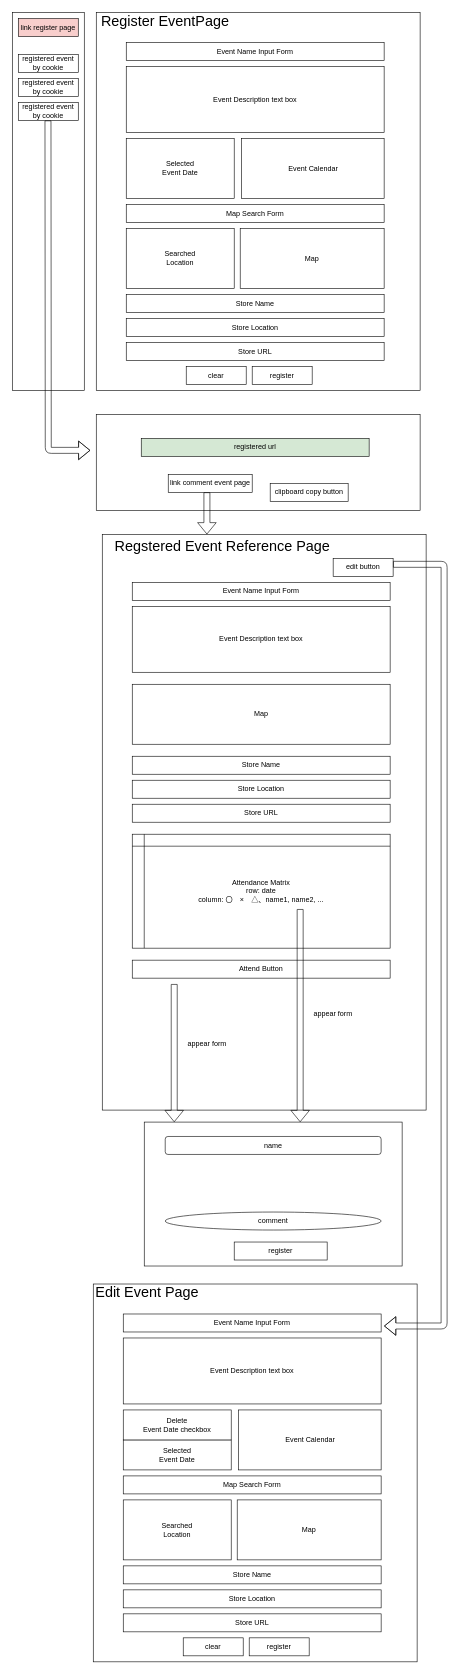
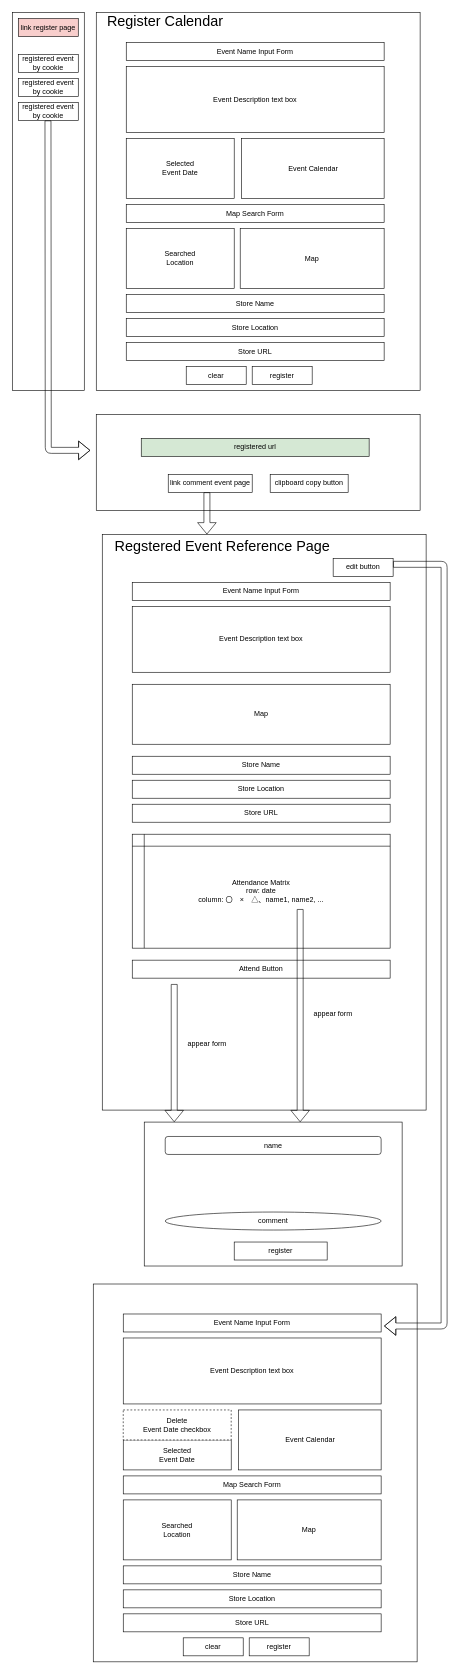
node "Register EventPage": label "Register EventPage" -> "Register Calendar"
node "clipboard copy button": moved (309, 492) -> (309, 483)
node "Edit Event Page": removed
node "Delete Event Date checkbox": style solid -> dashed
